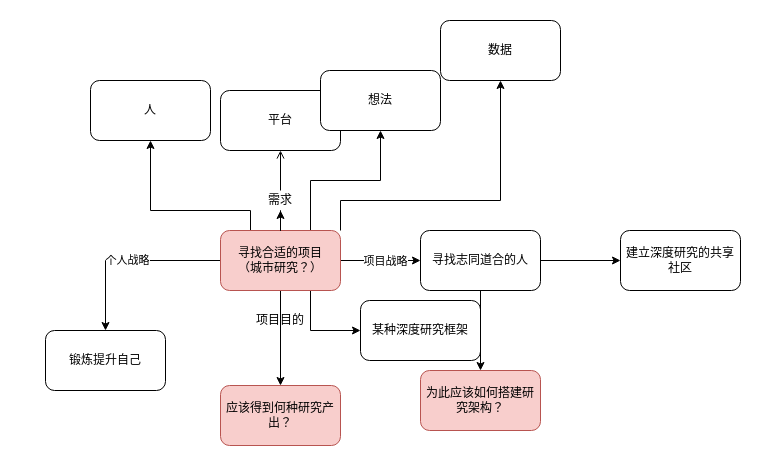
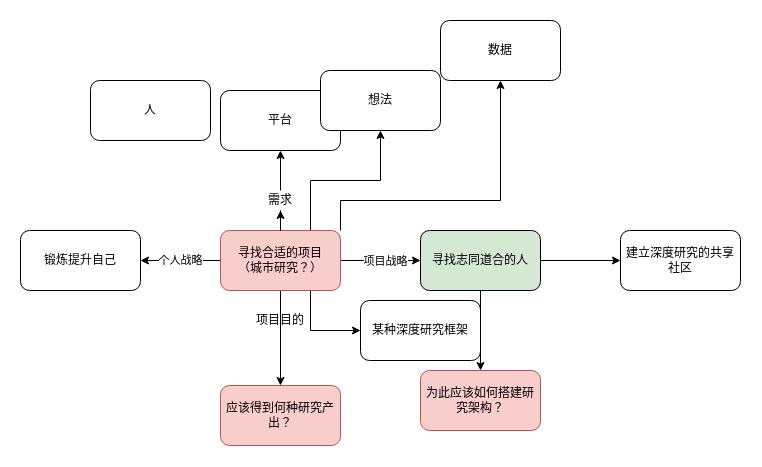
edge "需求" -> "平台": arrowhead open -> classic
edge "寻找合适的项目 （城市研究？）" -> "人": removed
node "寻找志同道合的人": fillcolor #ffffff -> #d5e8d4
node "锻炼提升自己": moved (106, 361) -> (81, 261)
